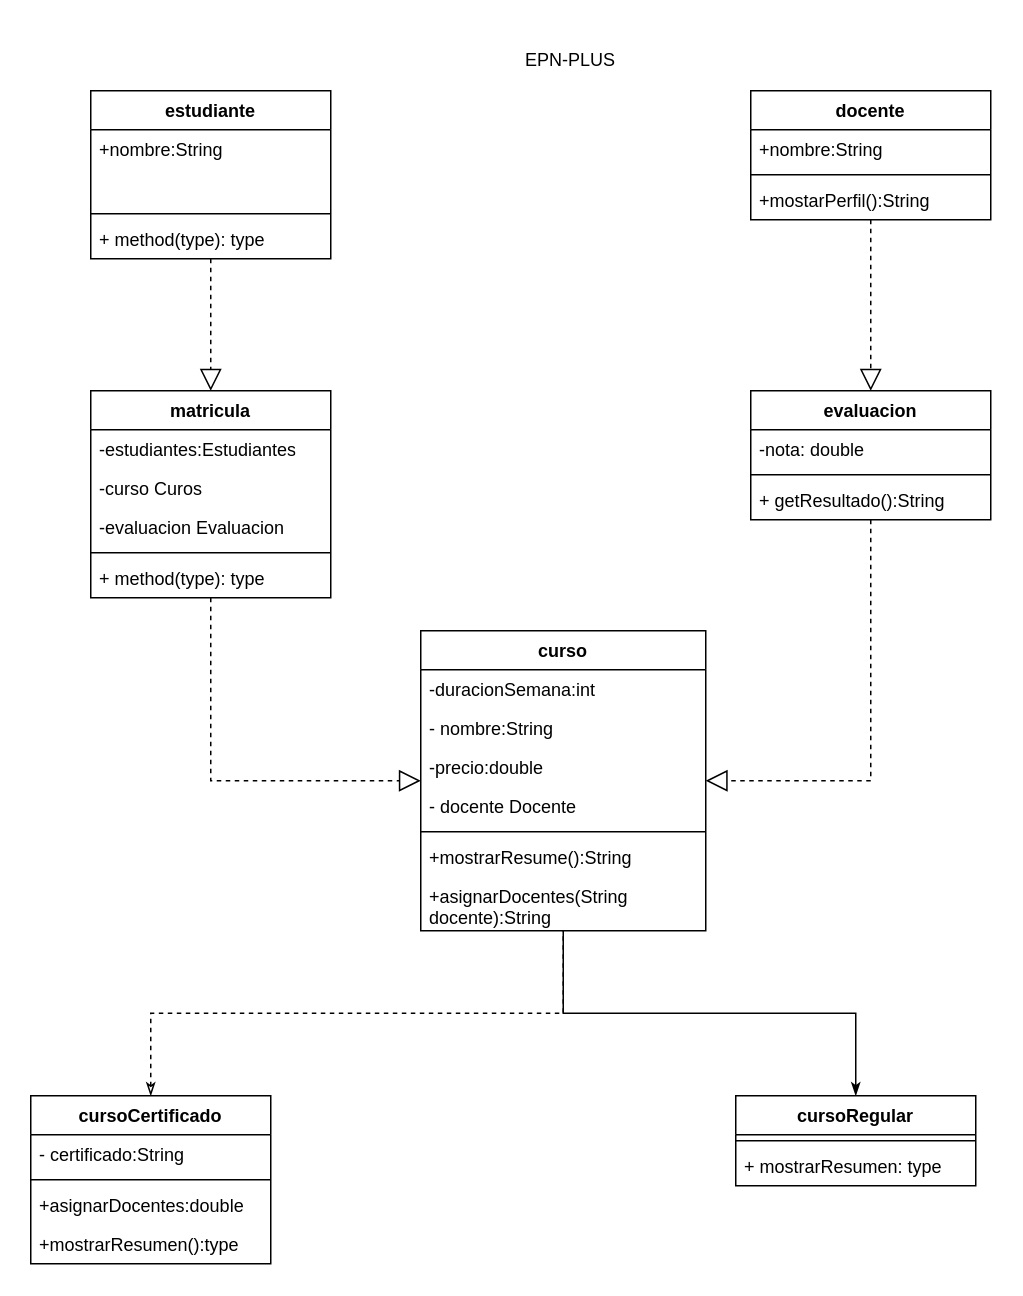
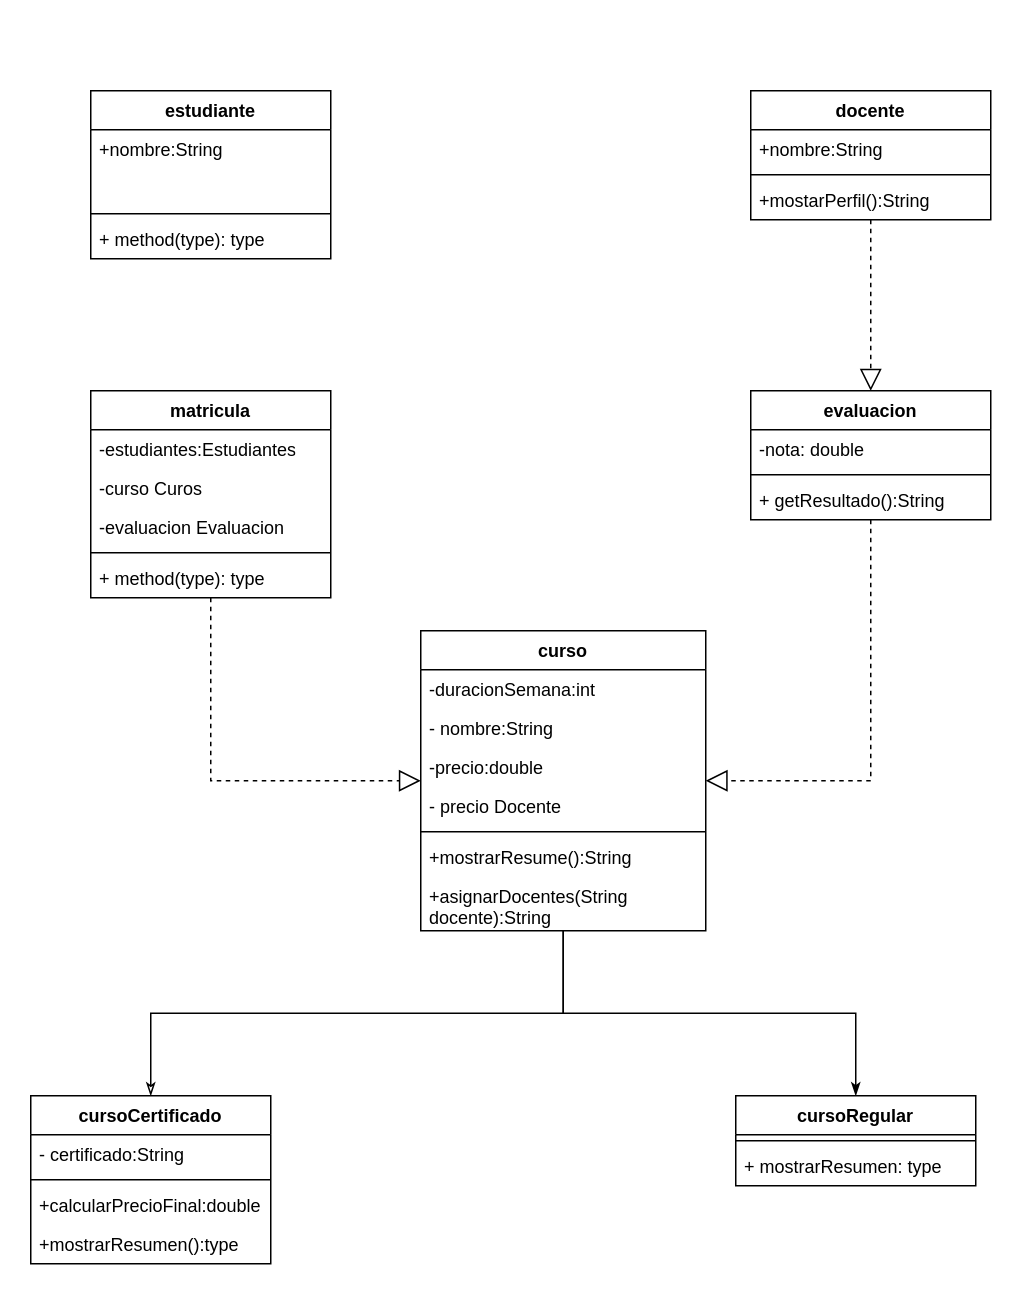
node "EPN-PLUS": removed
edge "estudiante" -> "matricula": removed
node "- docente Docente": label "- docente Docente" -> "- precio Docente"
edge "curso" -> "cursoCertificado": style dashed -> solid
node "+asignarDocentes:double": label "+asignarDocentes:double" -> "+calcularPrecioFinal:double"
